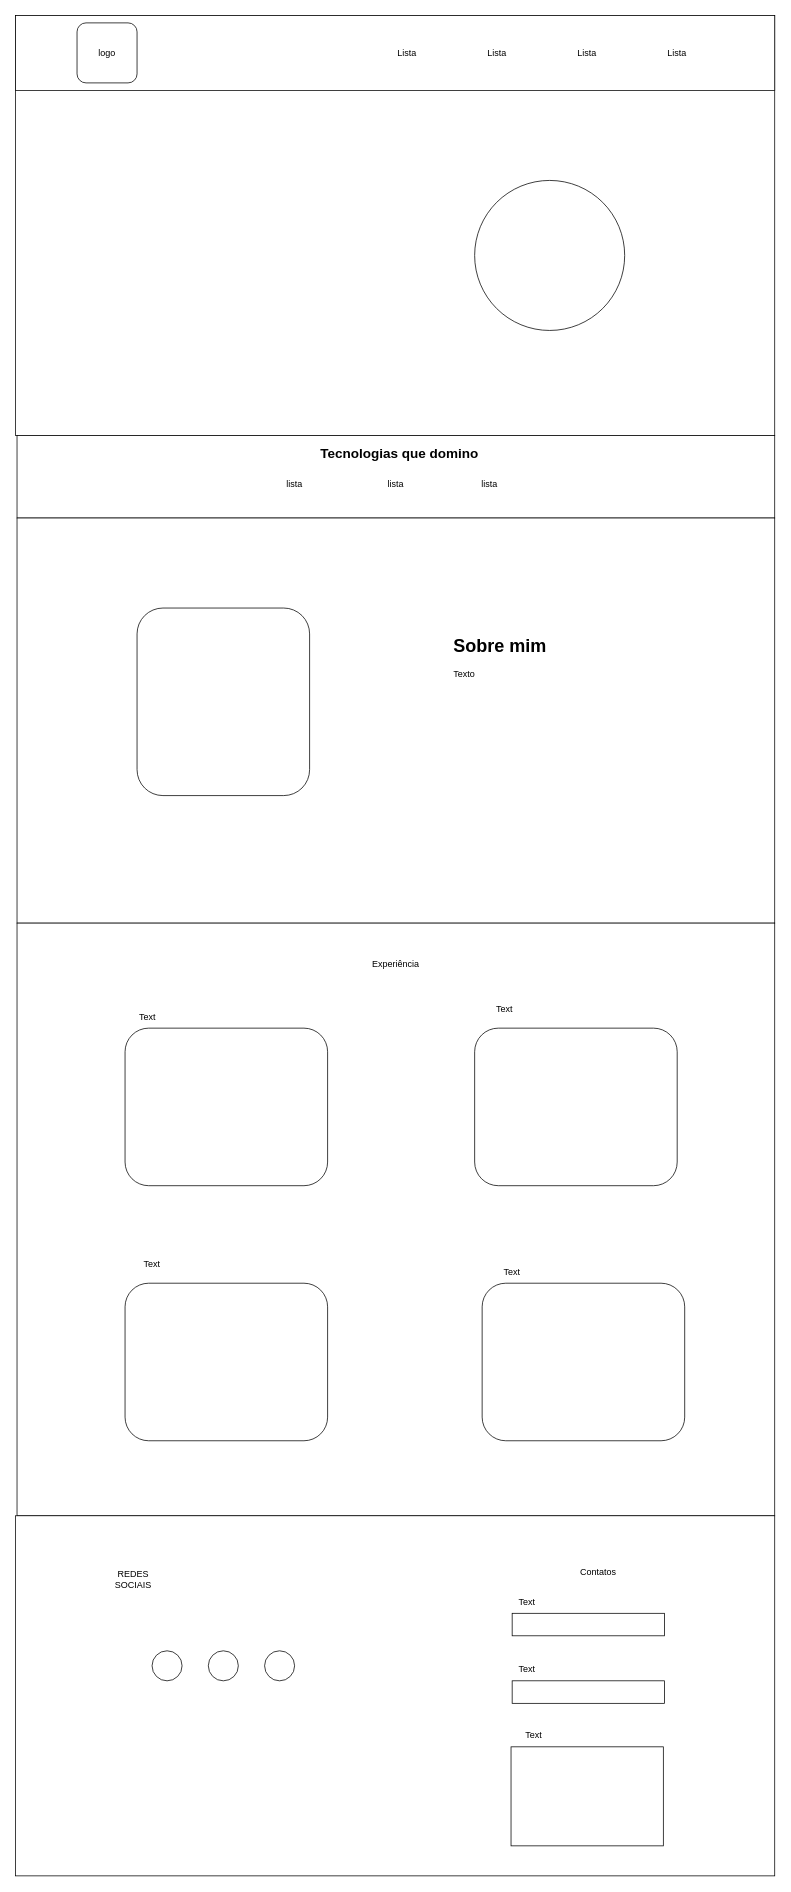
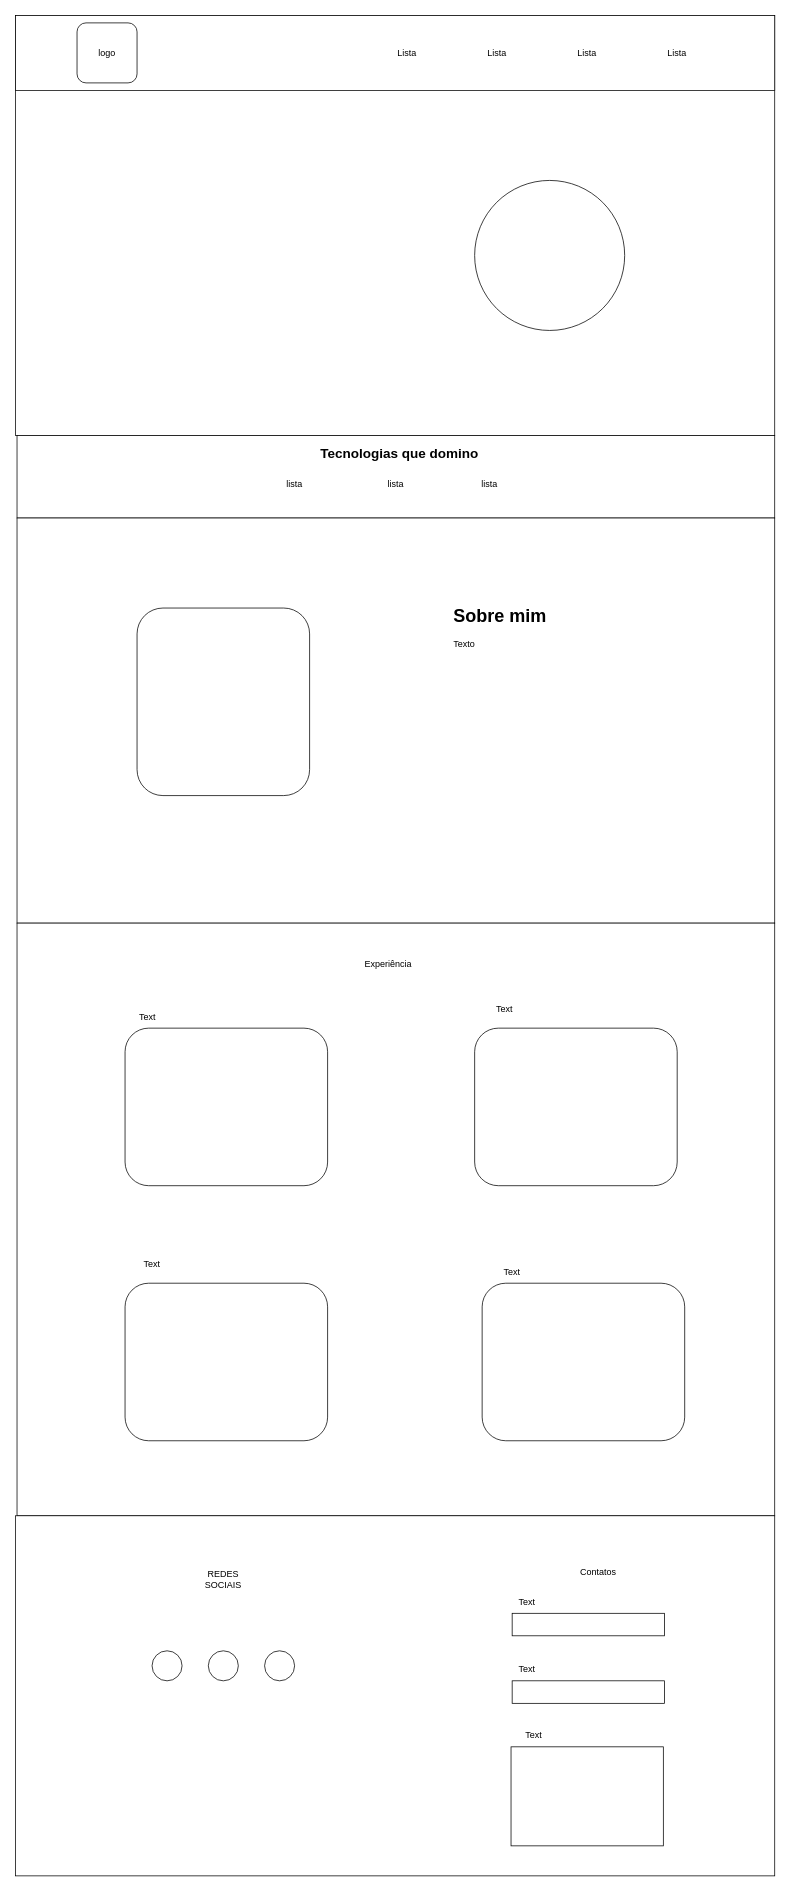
node "Sobre mimTexto": moved (519, 675) -> (519, 645)
node "Experiência": moved (396, 964) -> (388, 964)
node "REDES SOCIAIS": moved (133, 1579) -> (223, 1579)
